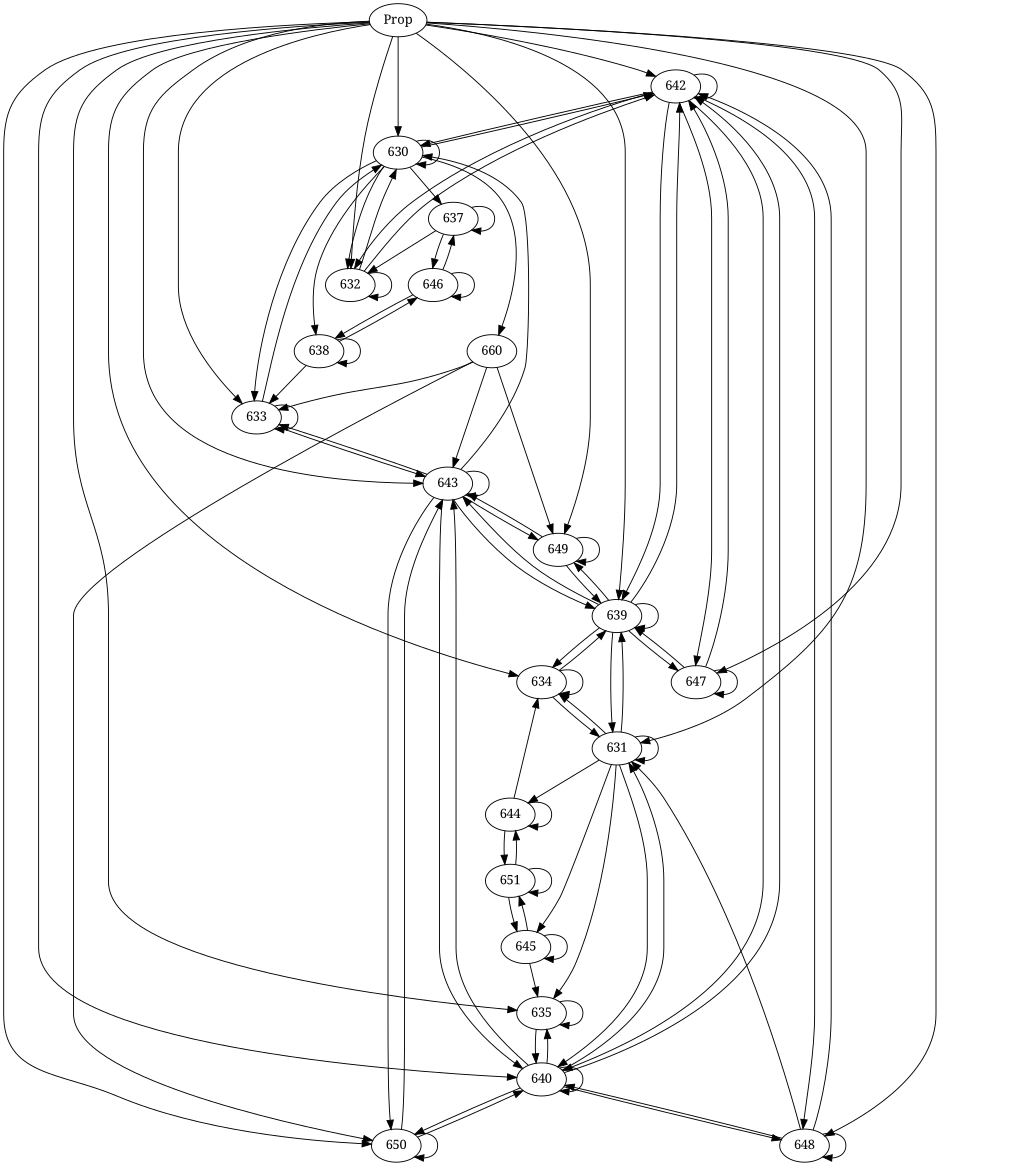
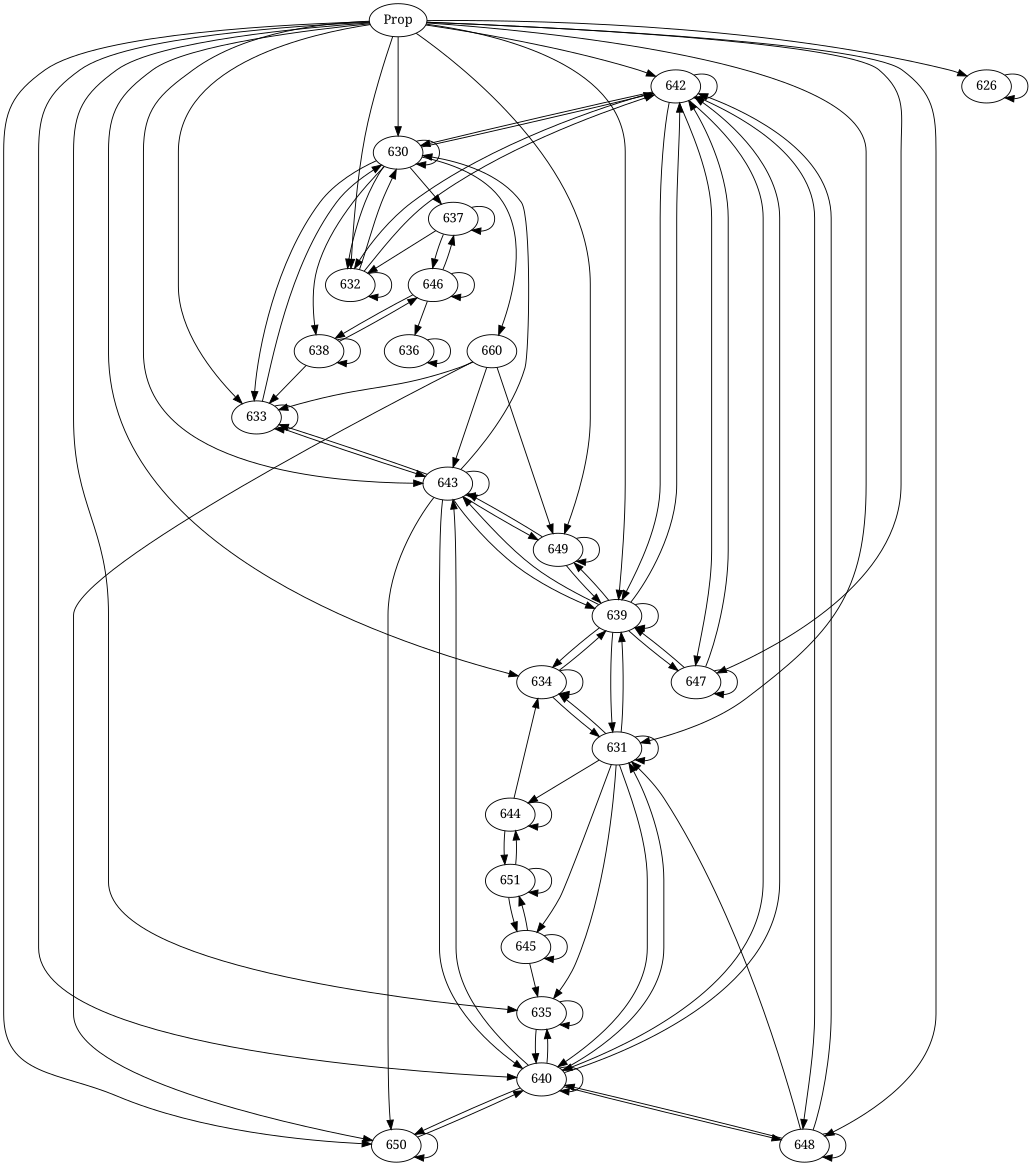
node "626": added
node "636": added
edge "650" -> "643": removed
